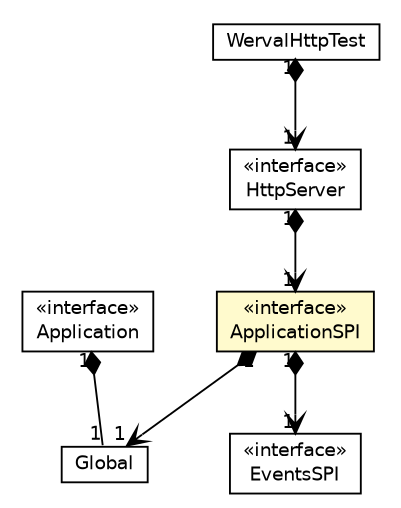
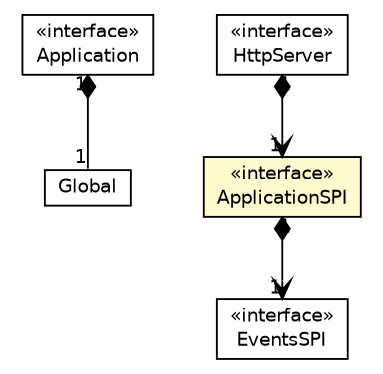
node "WervalHttpTest": removed
edge "ApplicationSPI" -- "Global": removed
